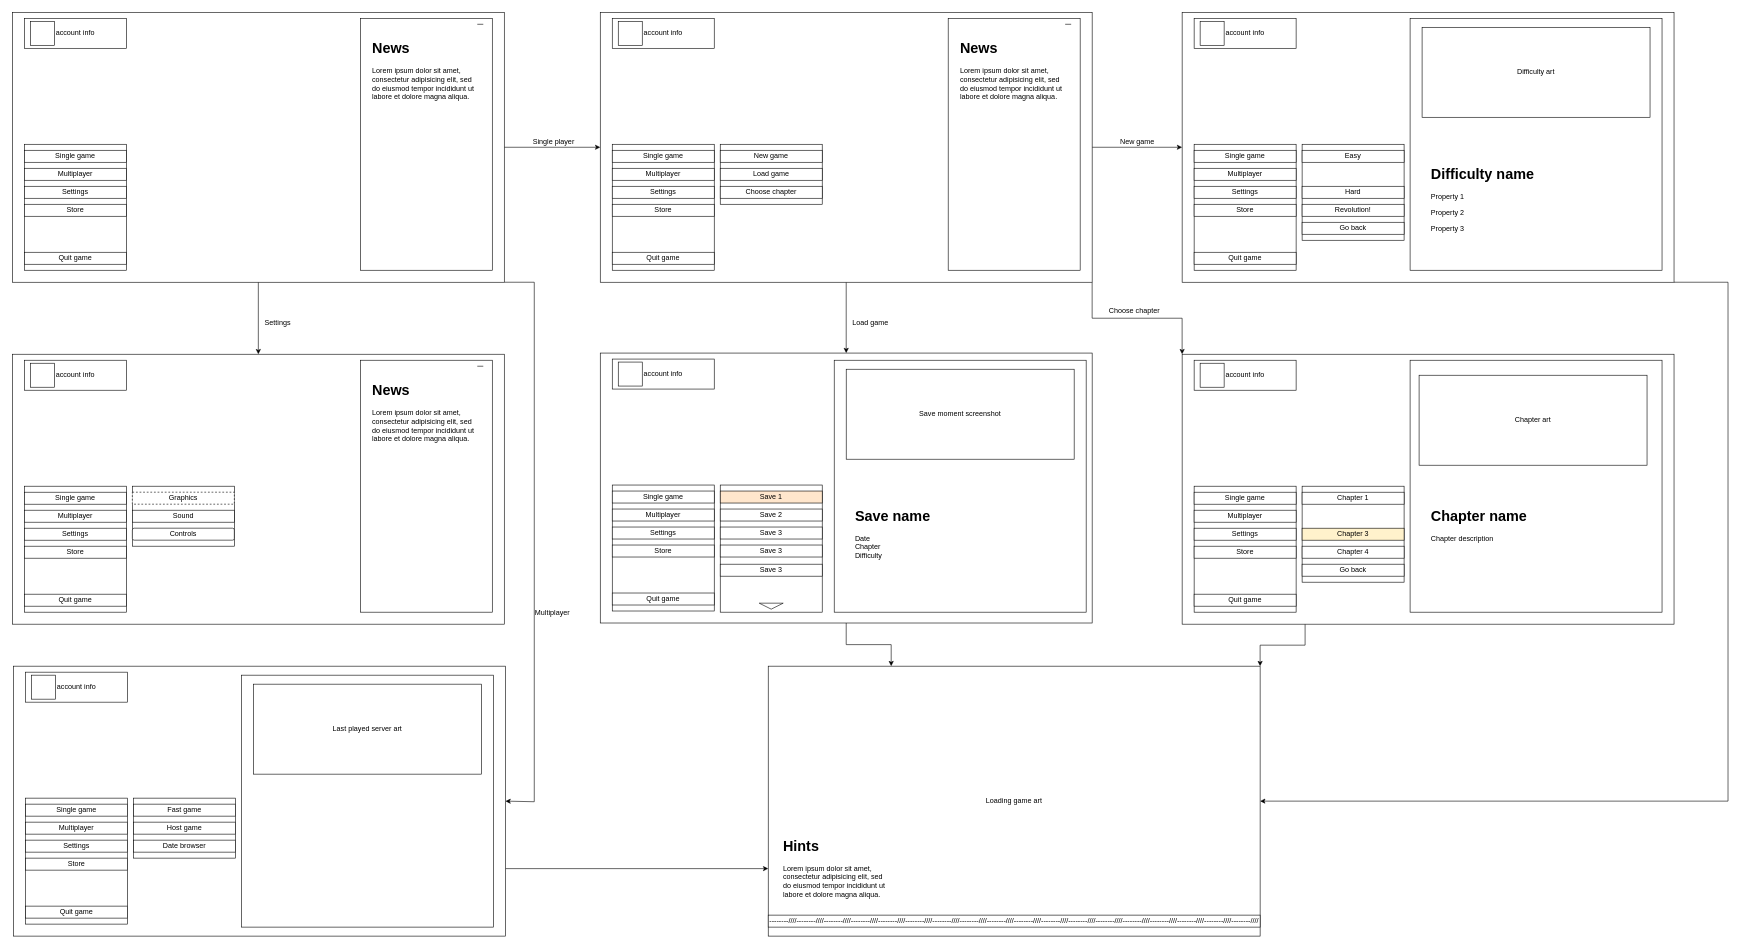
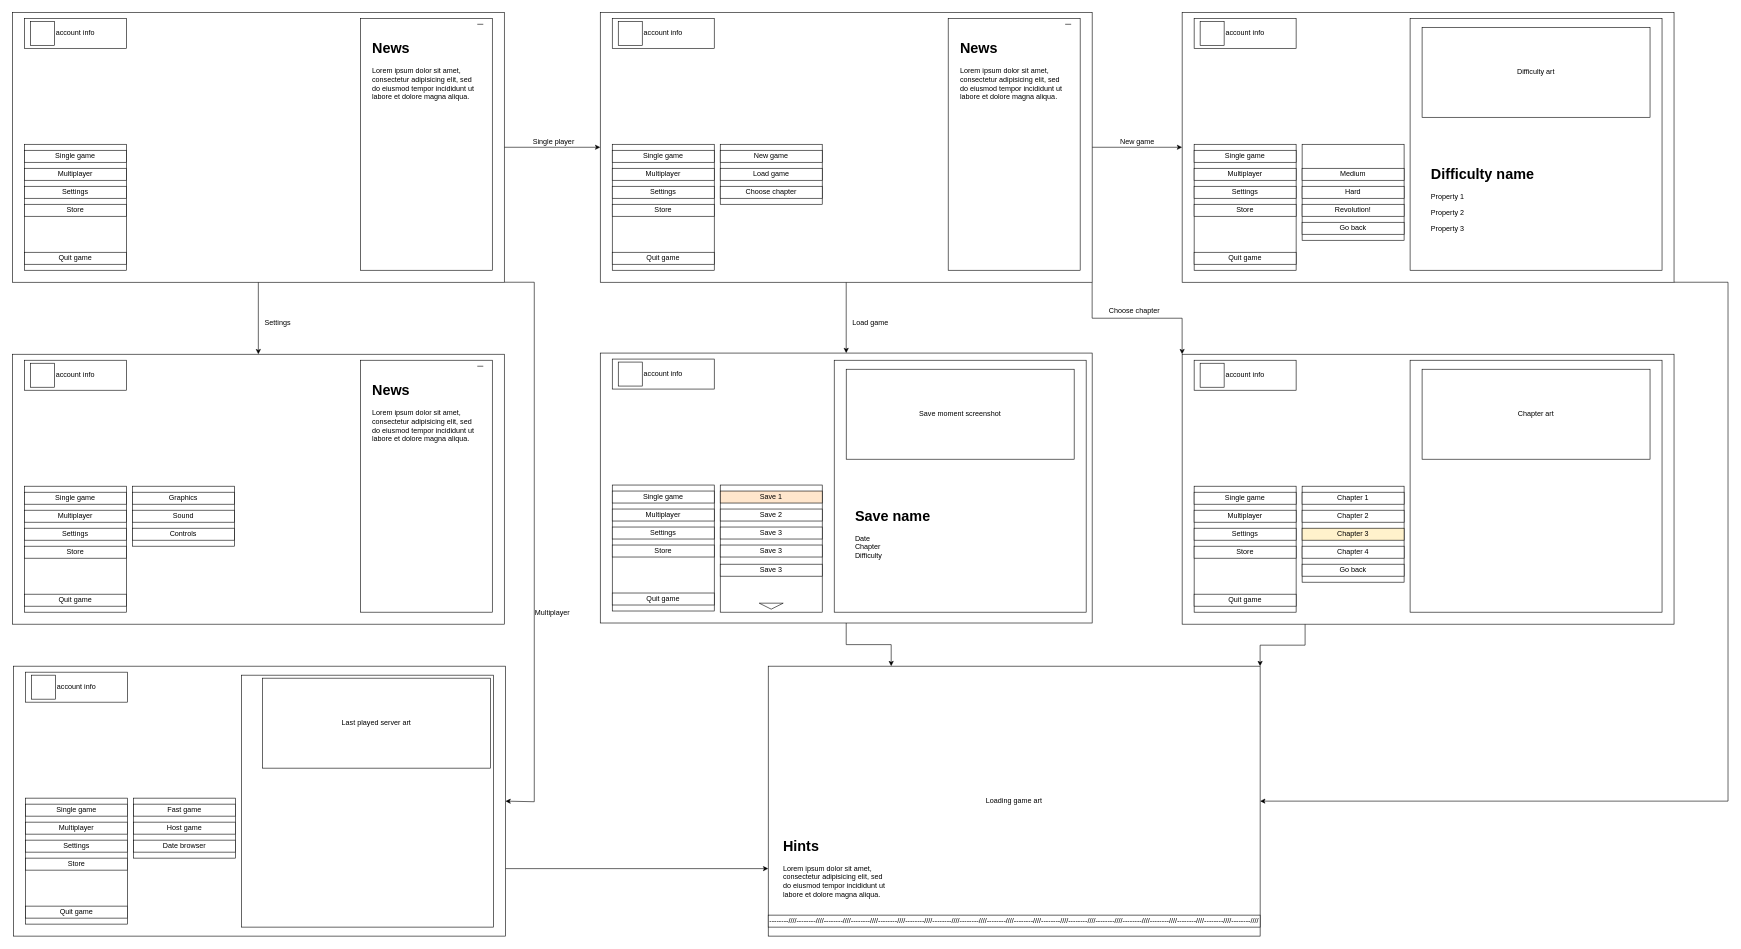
node "Easy": removed
node "Medium": added
node "Chapter art": moved (1533, 420) -> (1536, 414)
node "Graphics": style dashed -> solid
node "Chapter 2": added
node "Controls": shape rounded rectangle -> rectangle
node "Chapter nameChapter description": removed
node "Last played server art": moved (368, 729) -> (377, 723)
